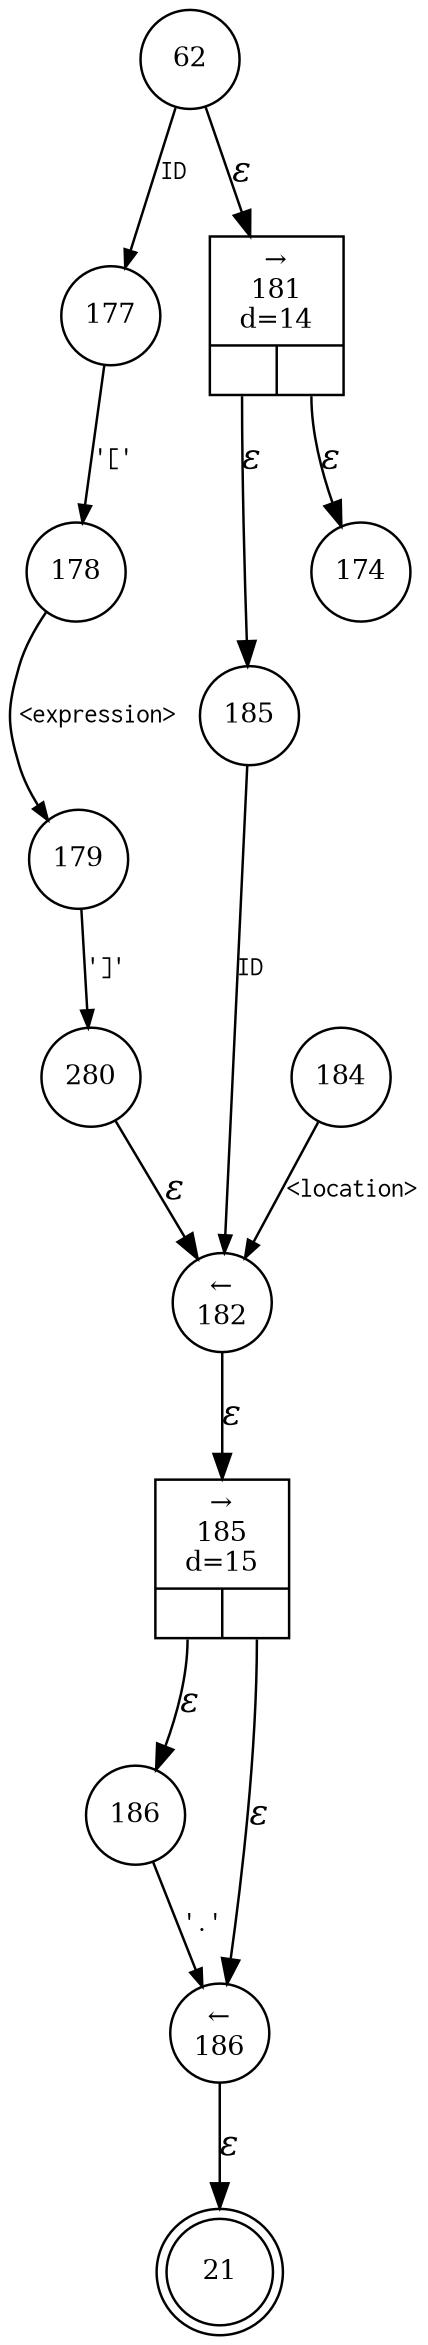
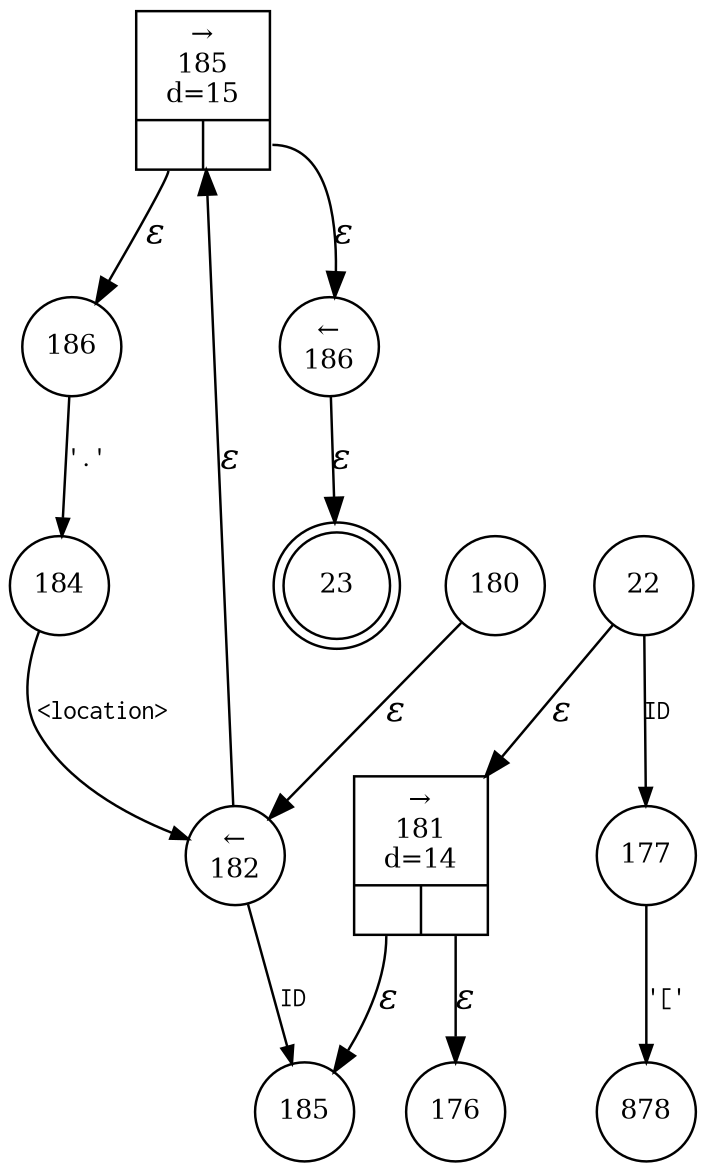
node "62": label "62" -> "22"
node "178": label "178" -> "878"
node "174": label "174" -> "176"
node "179": removed
edge "185" -> "← 182": reversed
node "280": label "280" -> "180"
edge "186" -> "← 186": now "186" -> "184"
node "21": label "21" -> "23"
